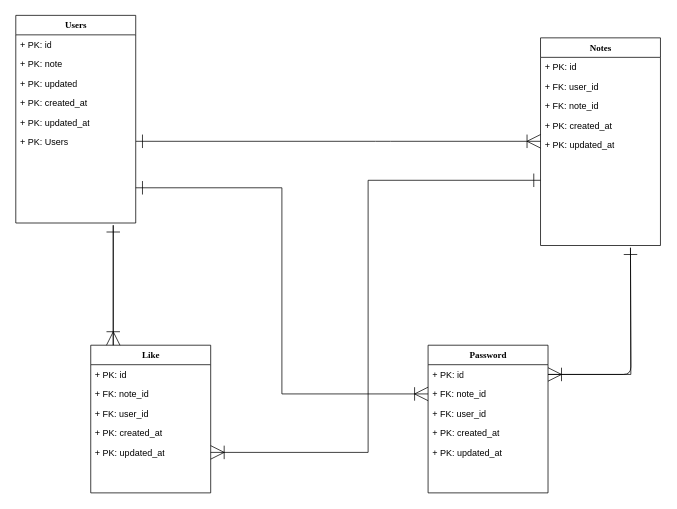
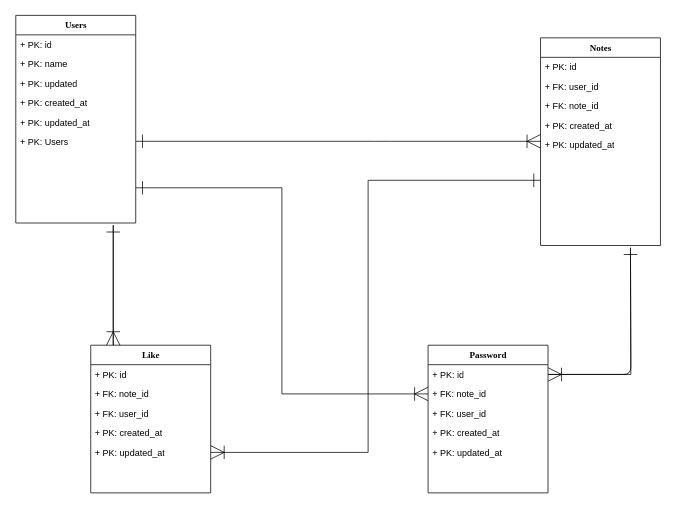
node "+ PK: note": label "+ PK: note" -> "+ PK: name"
